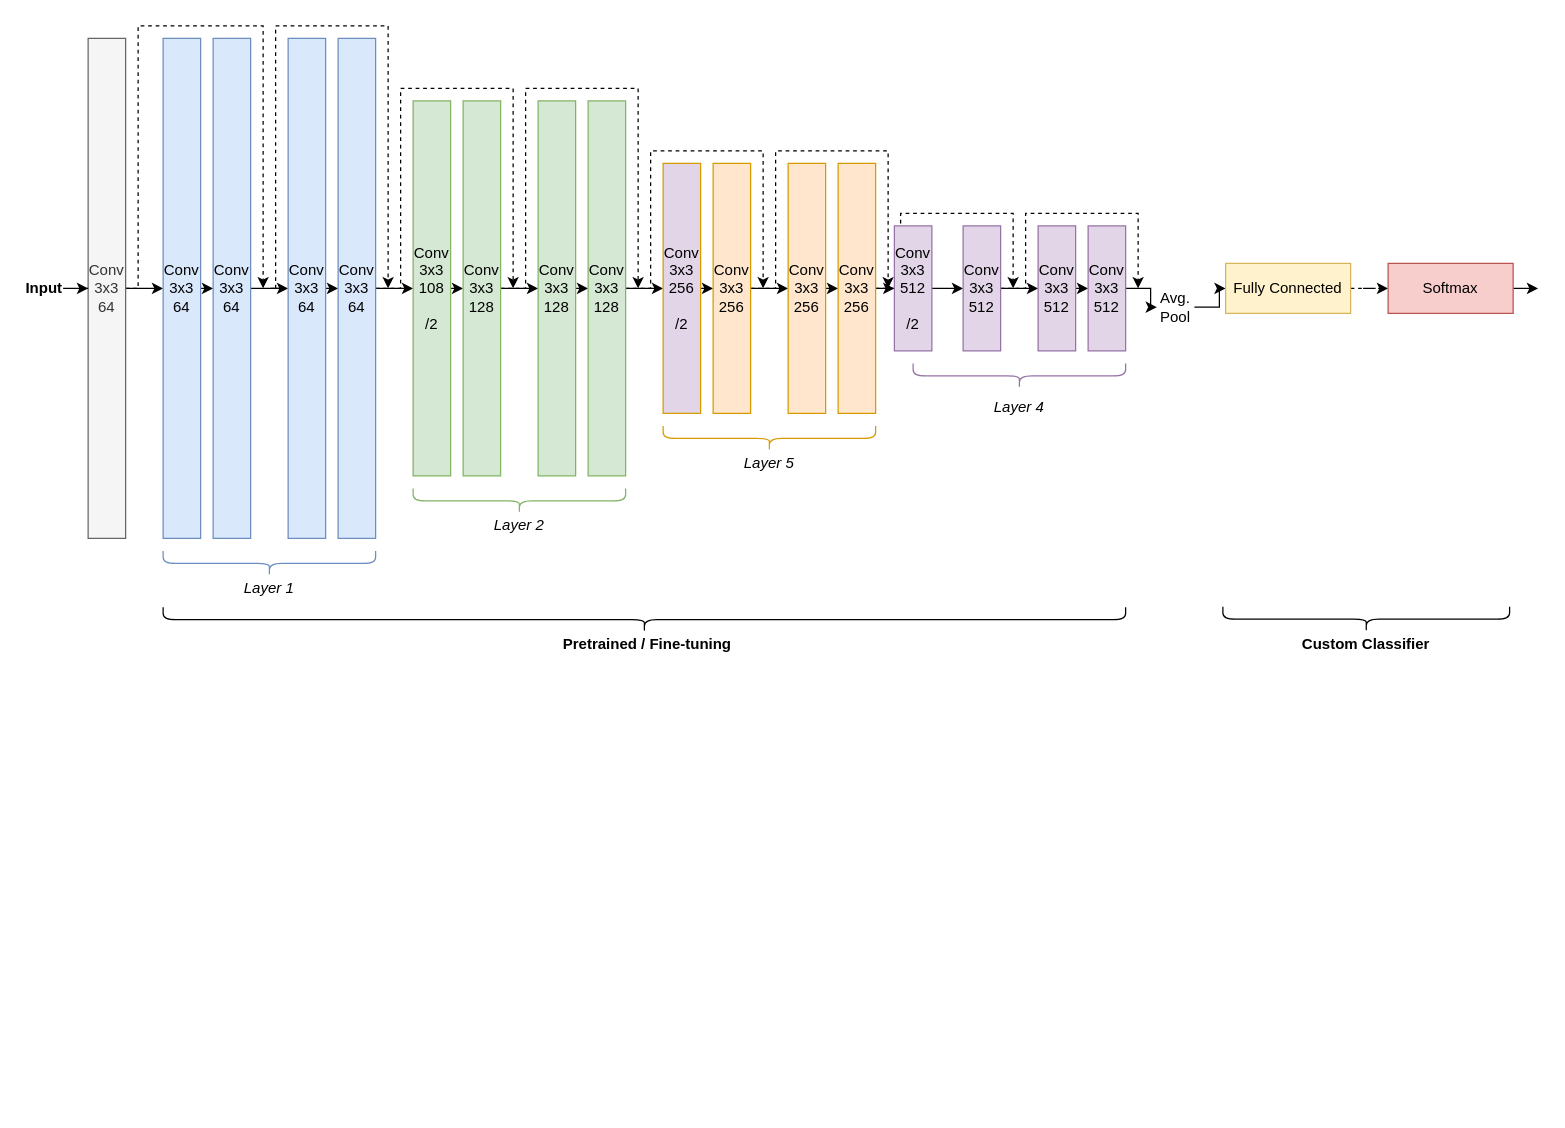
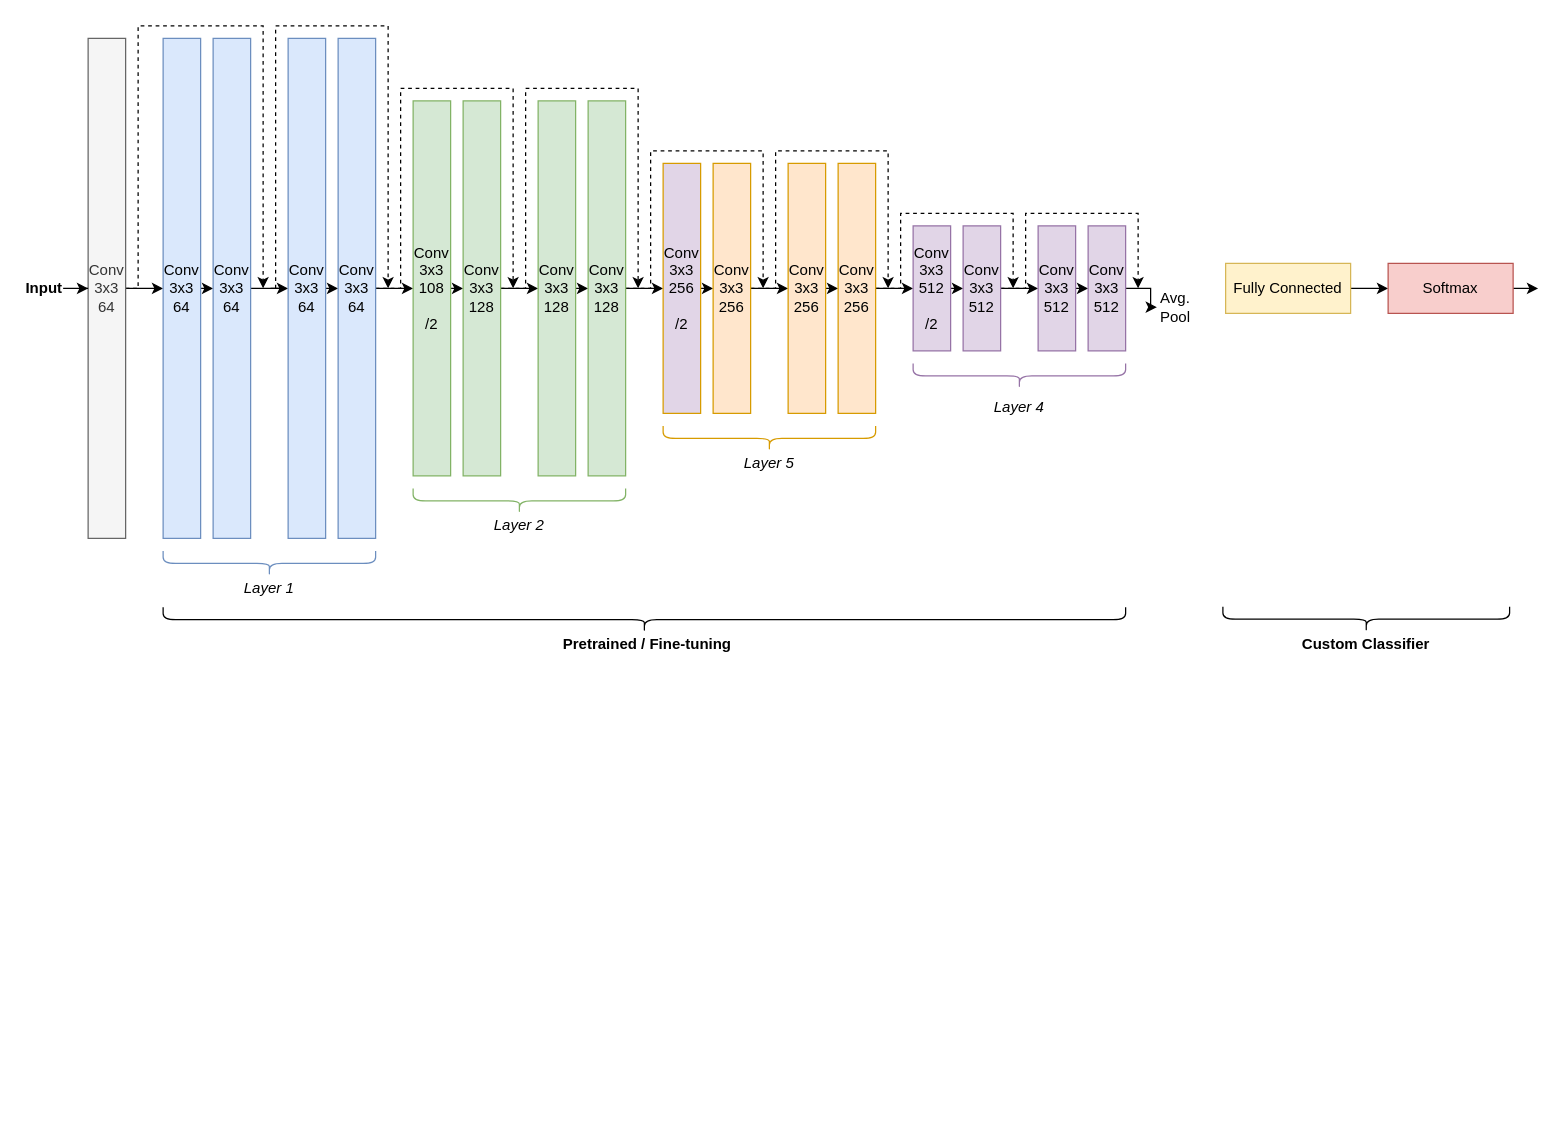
node "Conv 3x3 512 /2": moved (913, 288) -> (932, 288)
edge "Fully Connected" -> "Softmax": style dashed -> solid
edge "Avg. Pool" -> "Fully Connected": removed
